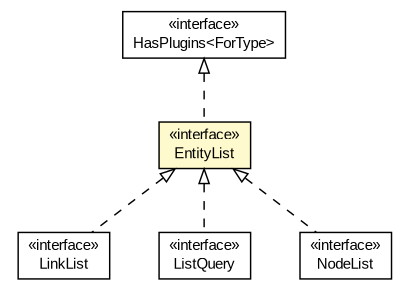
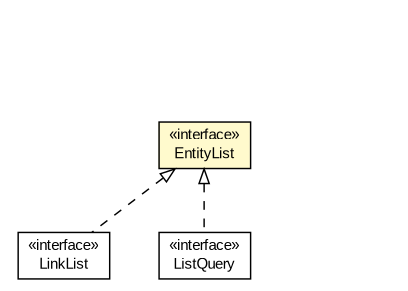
node "HasPlugins<ForType>": removed
node "NodeList": removed
